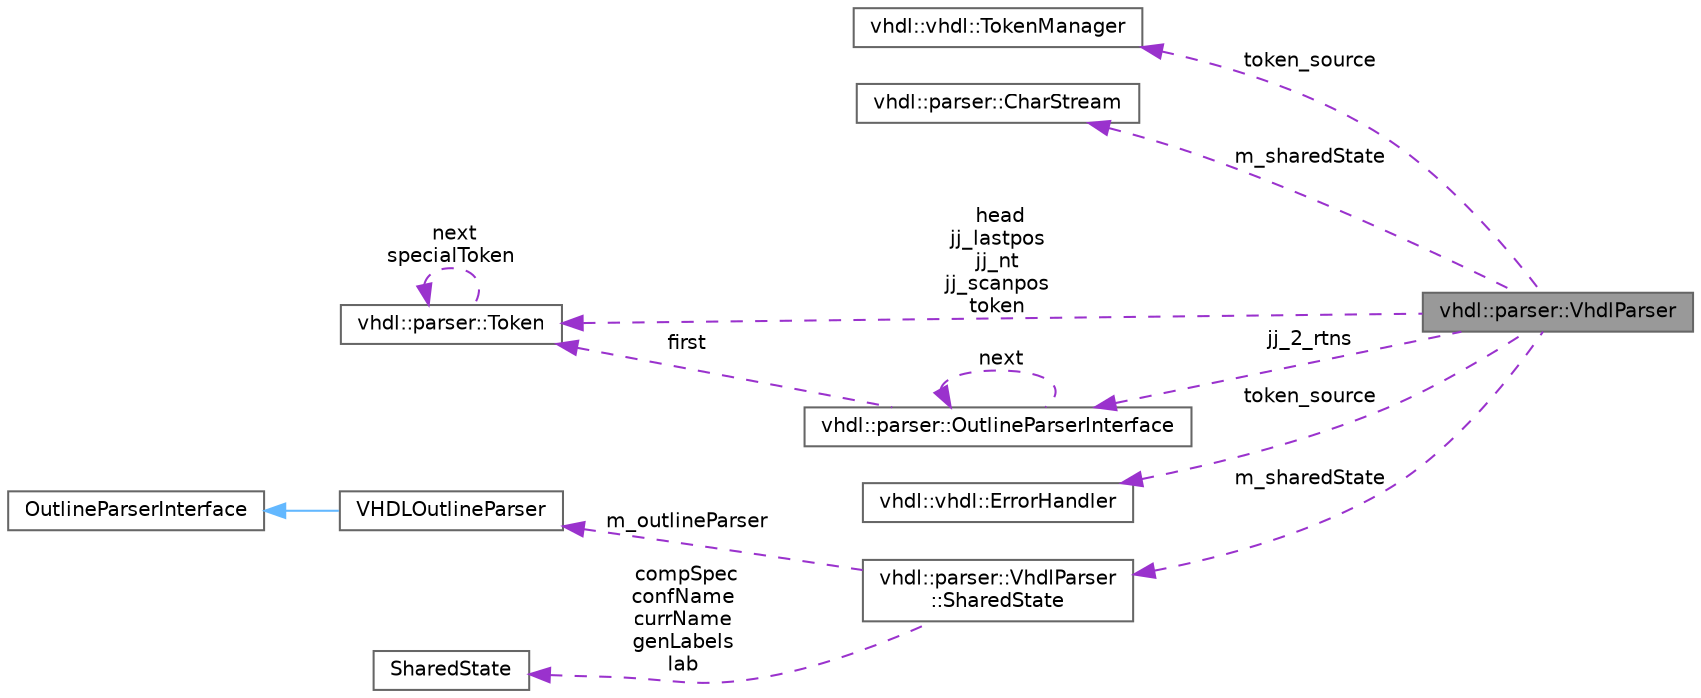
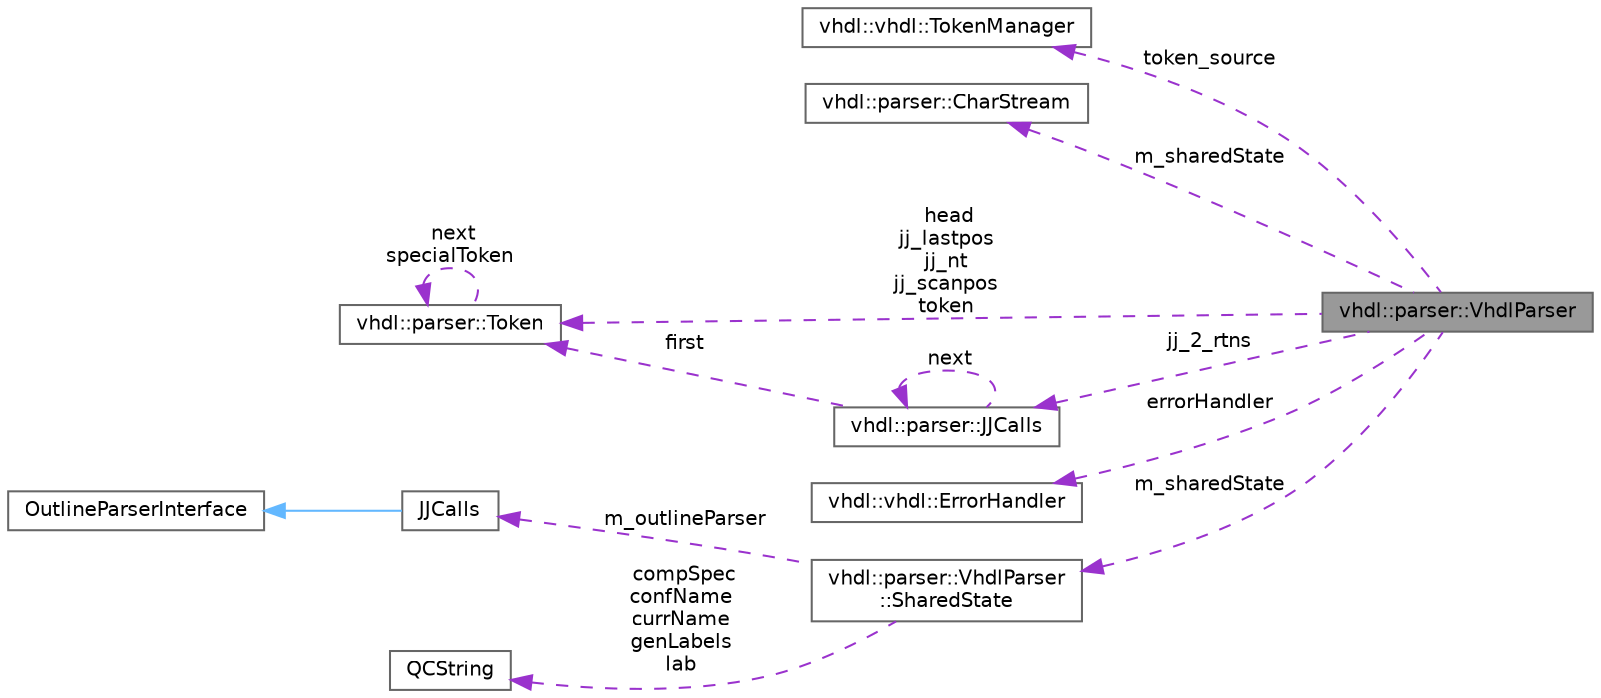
edge "vhdl::parser::VhdlParser" -> "vhdl::vhdl::ErrorHandler": label " token_source" -> " errorHandler"
node "vhdl::parser::OutlineParserInterface": label "vhdl::parser::OutlineParserInterface" -> "vhdl::parser::JJCalls"
node "VHDLOutlineParser": label "VHDLOutlineParser" -> "JJCalls"
node "SharedState": label "SharedState" -> "QCString"
